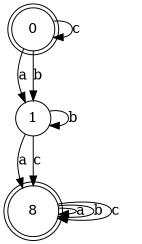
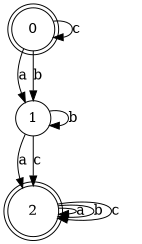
node "8": label "8" -> "2"
